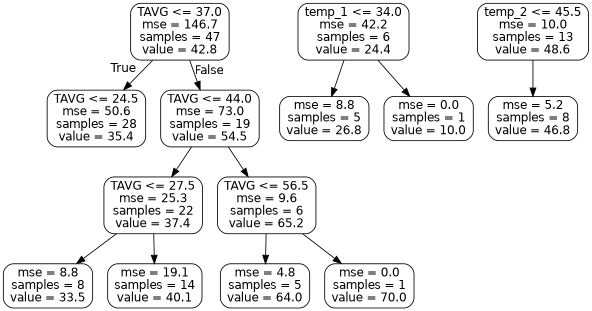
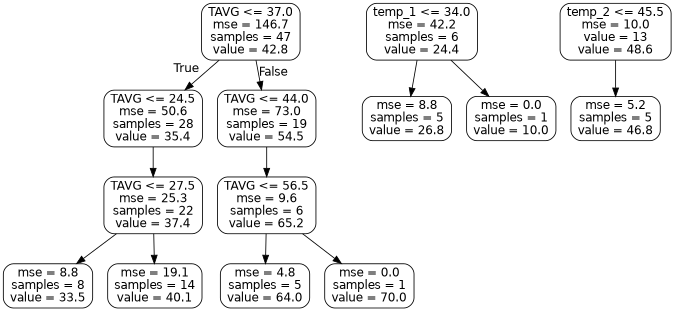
node "temp_2 <= 45.5 mse = 10.0 samples = 13 value = 48.6": label "temp_2 <= 45.5 mse = 10.0 samples = 13 value = 48.6" -> "temp_2 <= 45.5 mse = 10.0 value = 13 value = 48.6"
node "mse = 5.2 samples = 8 value = 46.8": label "mse = 5.2 samples = 8 value = 46.8" -> "mse = 5.2 samples = 5 value = 46.8"
edge "TAVG <= 44.0 mse = 73.0 samples = 19 value = 54.5" -> "TAVG <= 27.5 mse = 25.3 samples = 22 value = 37.4": now "TAVG <= 24.5 mse = 50.6 samples = 28 value = 35.4" -> "TAVG <= 27.5 mse = 25.3 samples = 22 value = 37.4"
